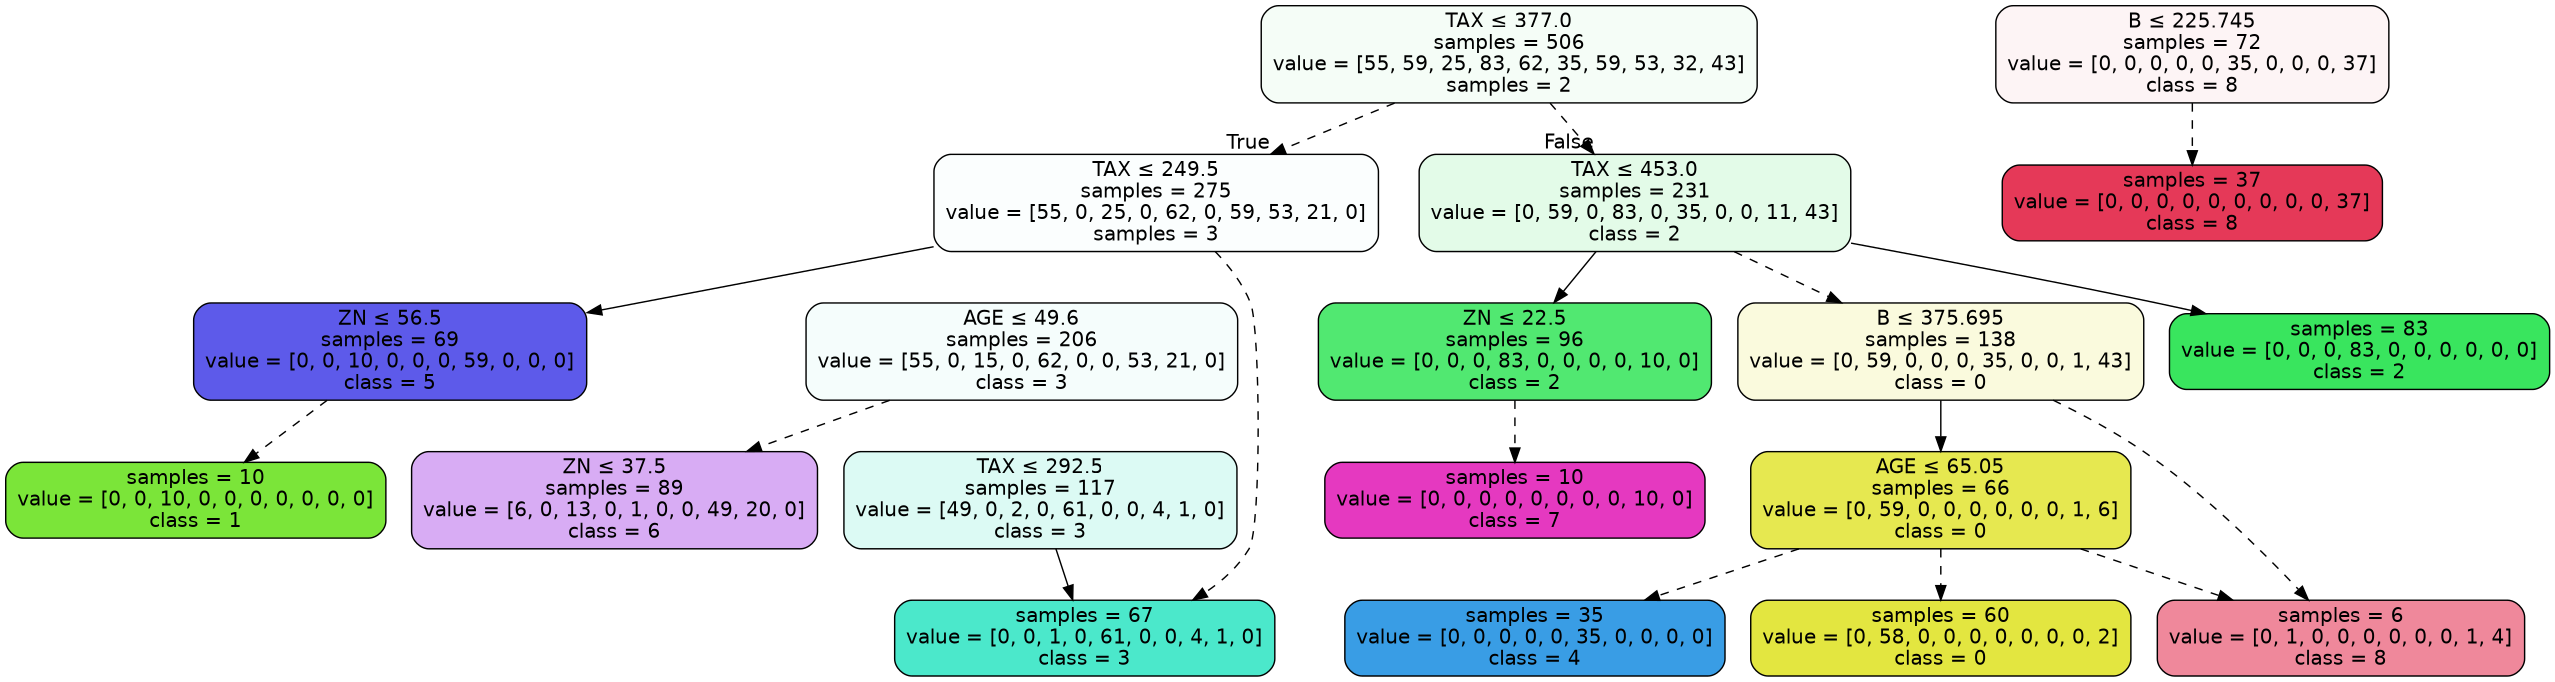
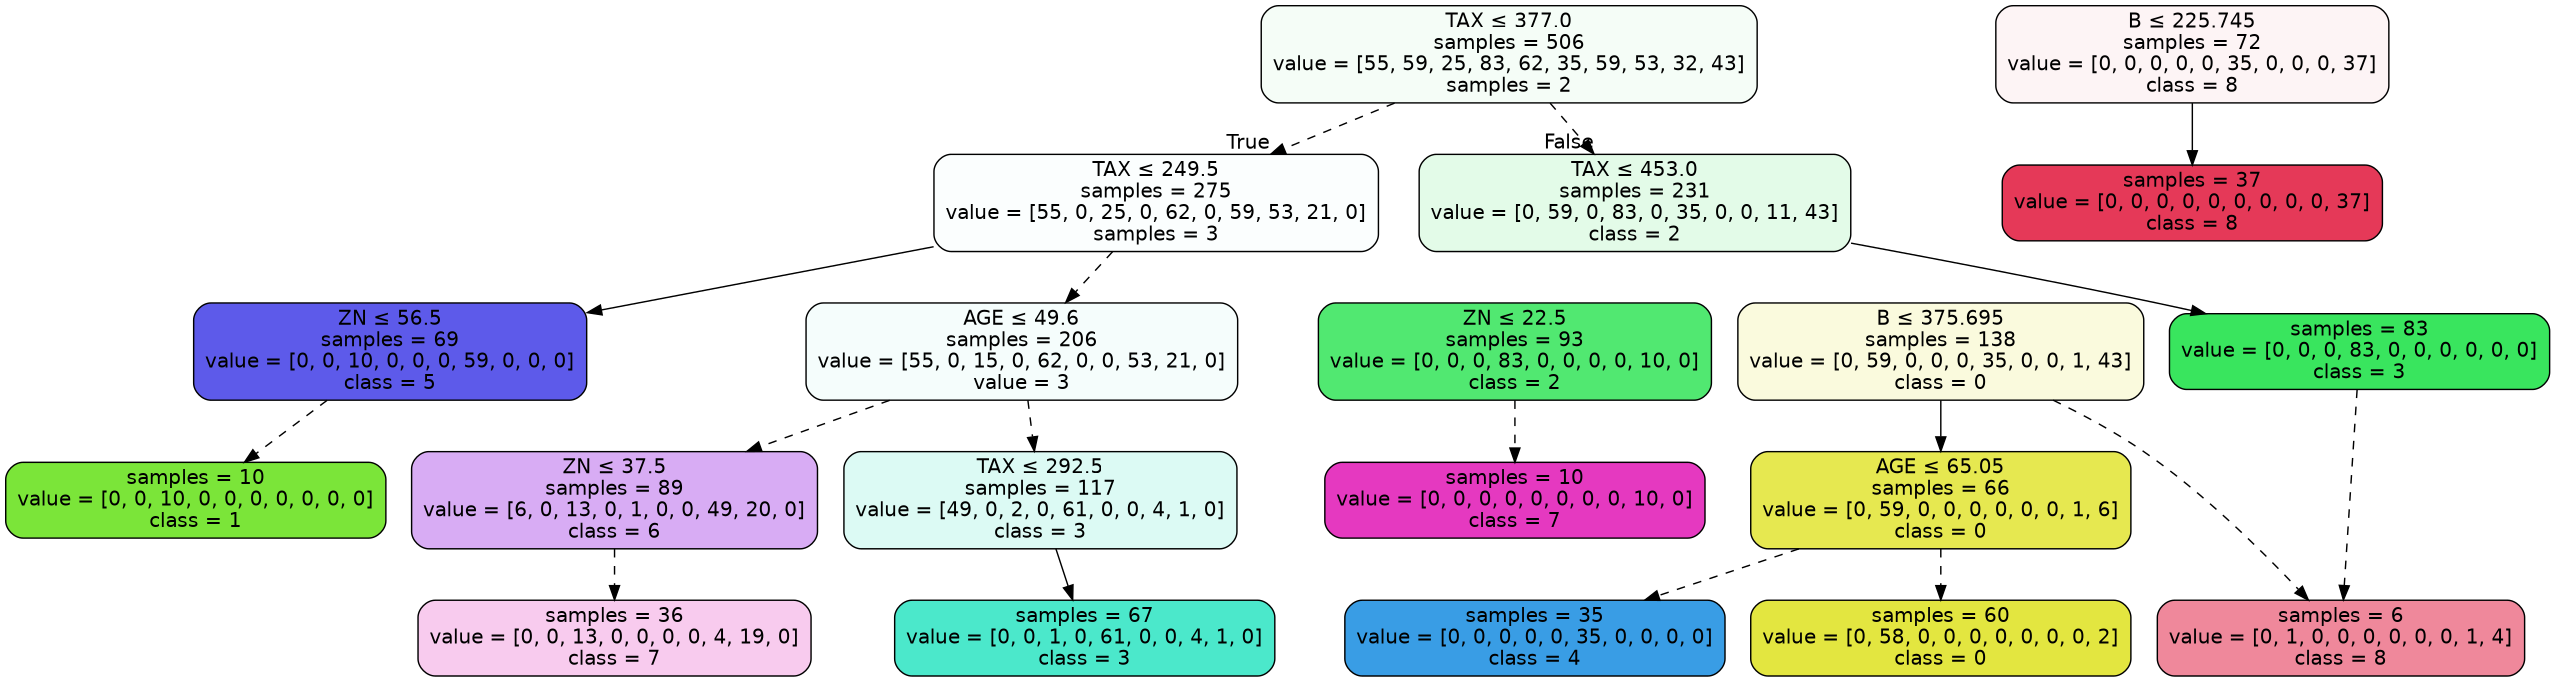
edge "B ≤ 225.745" -> "samples = 37": style dashed -> solid
edge "TAX ≤ 453.0" -> "ZN ≤ 22.5": removed
edge "TAX ≤ 453.0" -> "B ≤ 375.695": removed
node "ZN ≤ 22.5": text "samples = 96" -> "samples = 93"
node "samples = 83": text "class = 2" -> "class = 3"
node "AGE ≤ 49.6": text "class = 3" -> "value = 3"
edge "AGE ≤ 49.6" -> "TAX ≤ 292.5": added
edge "TAX ≤ 249.5" -> "samples = 67": now "TAX ≤ 249.5" -> "AGE ≤ 49.6"
edge "AGE ≤ 65.05" -> "samples = 6": now "samples = 83" -> "samples = 6"
node "samples = 36": added
